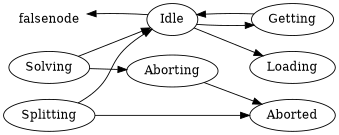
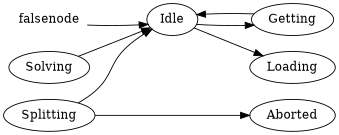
edge "Idle" -> "falsenode": reversed
node "Aborting": removed
